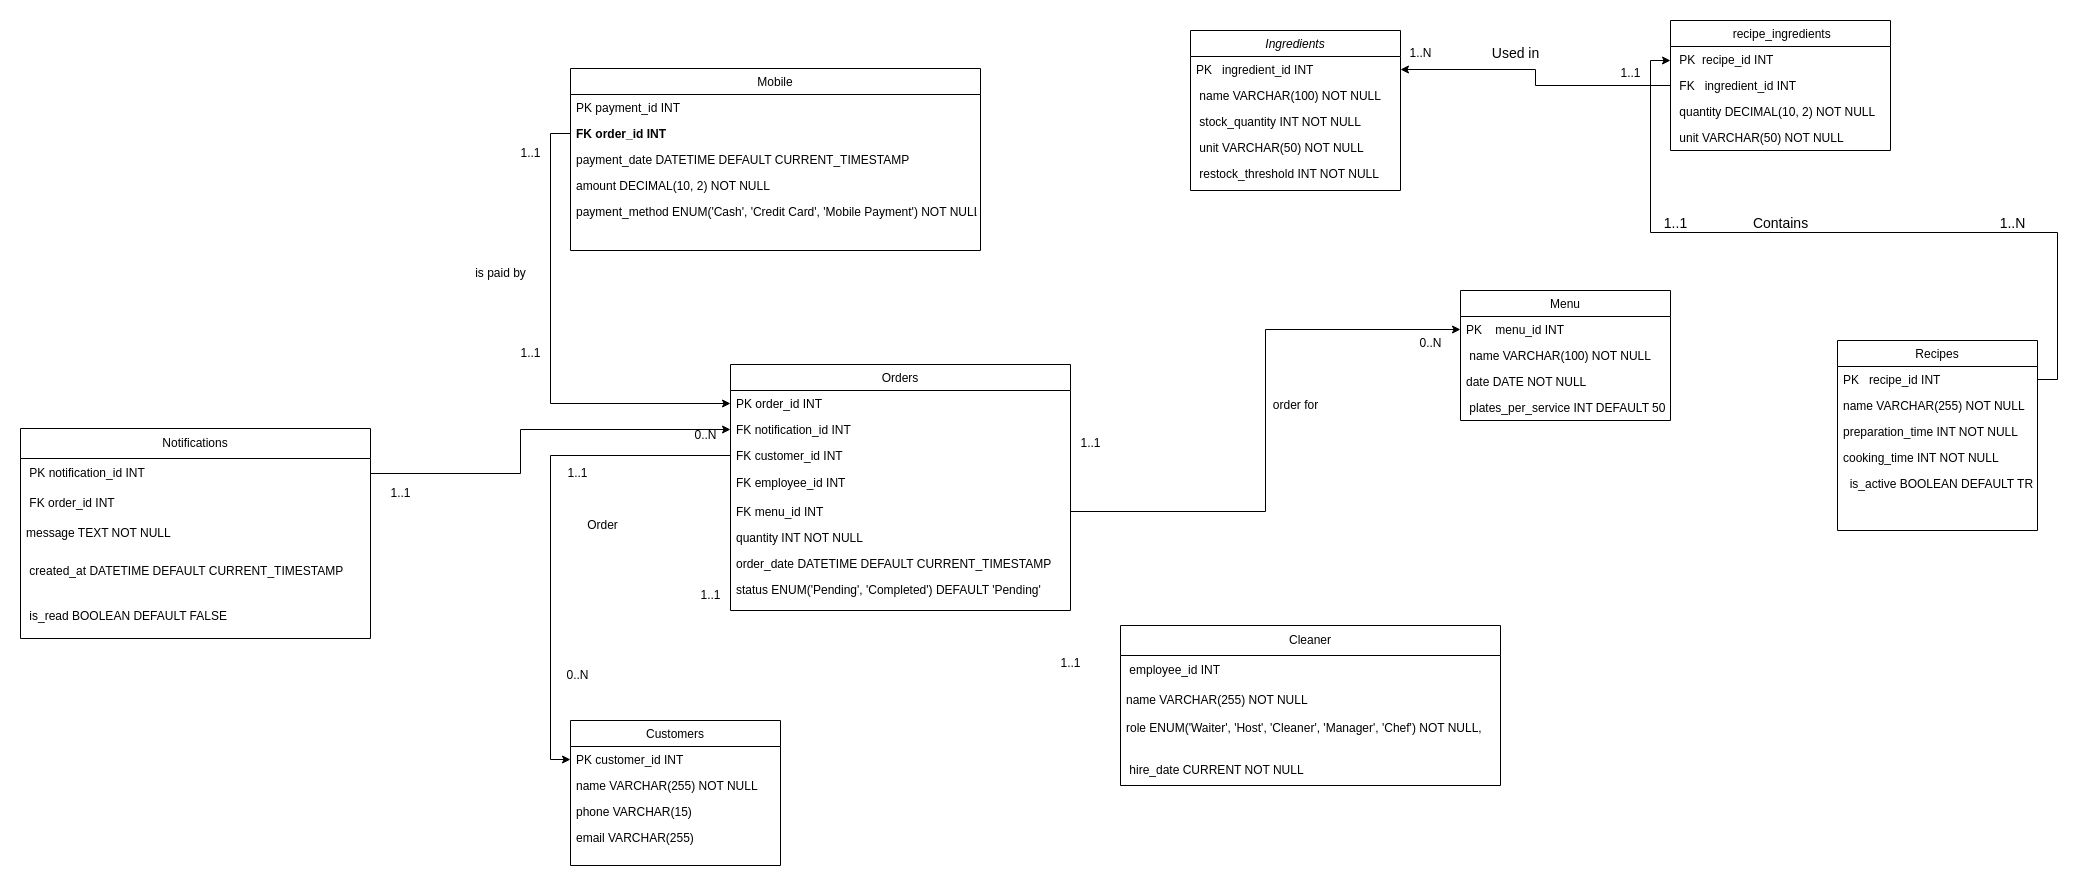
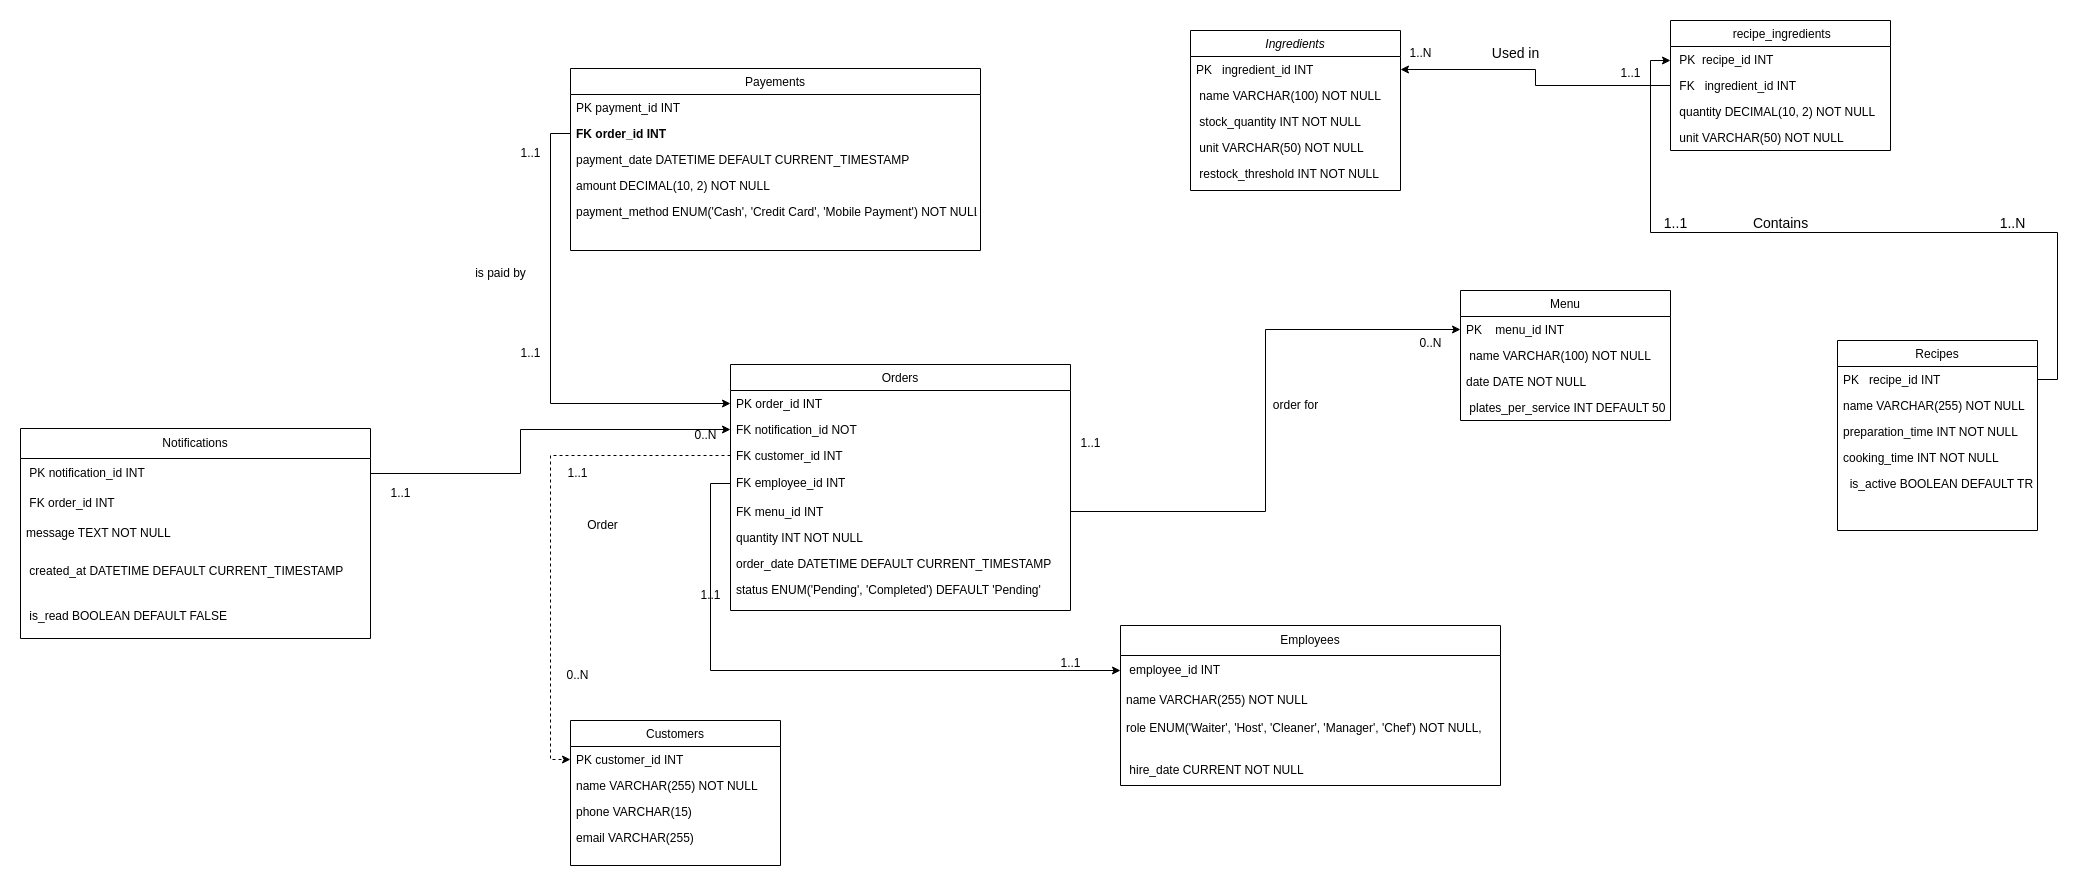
node "Mobile": label "Mobile" -> "Payements"
node "FK notification_id INT": label "FK notification_id INT" -> "FK notification_id NOT"
edge "FK customer_id INT" -> "PK customer_id INT": style solid -> dashed
node "Cleaner": label "Cleaner" -> "Employees"
edge "FK employee_id INT" -> "employee_id INT": added
